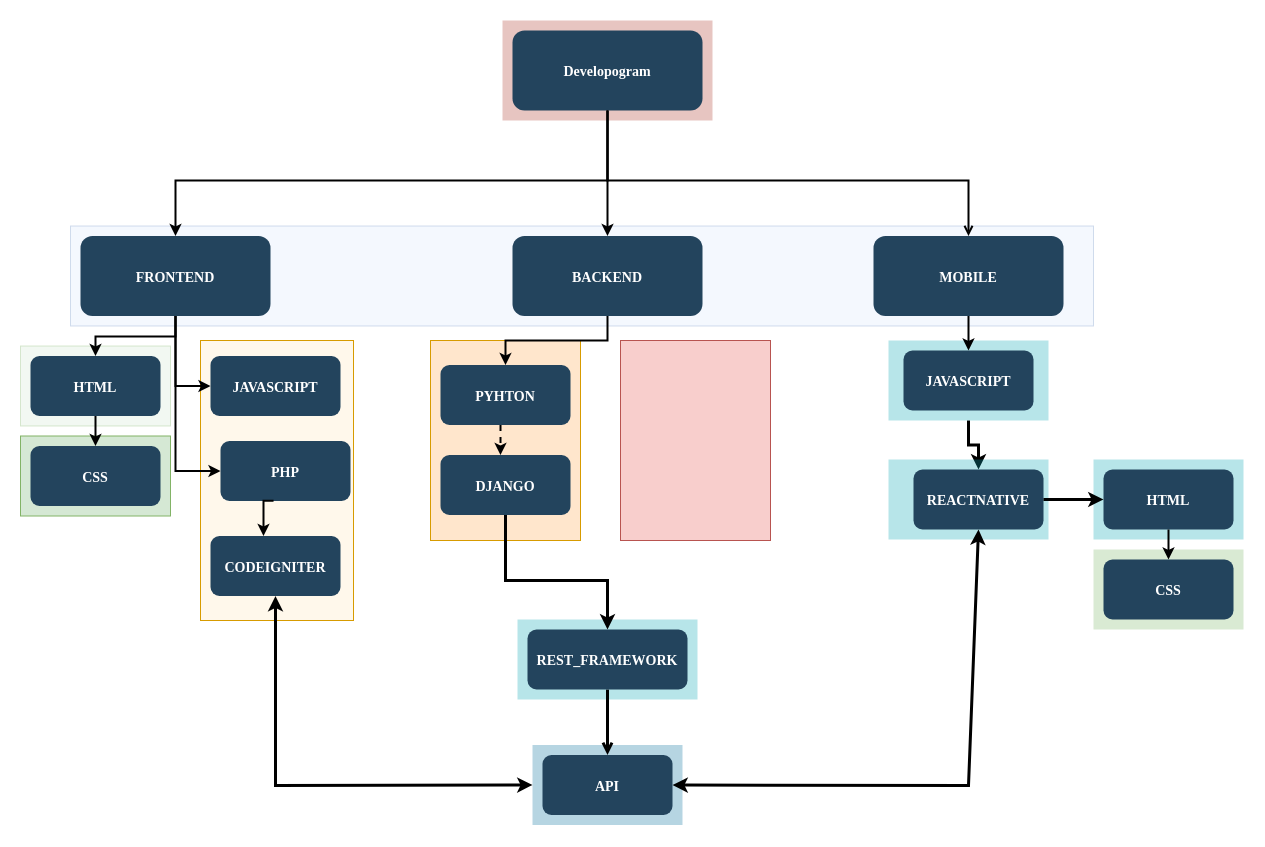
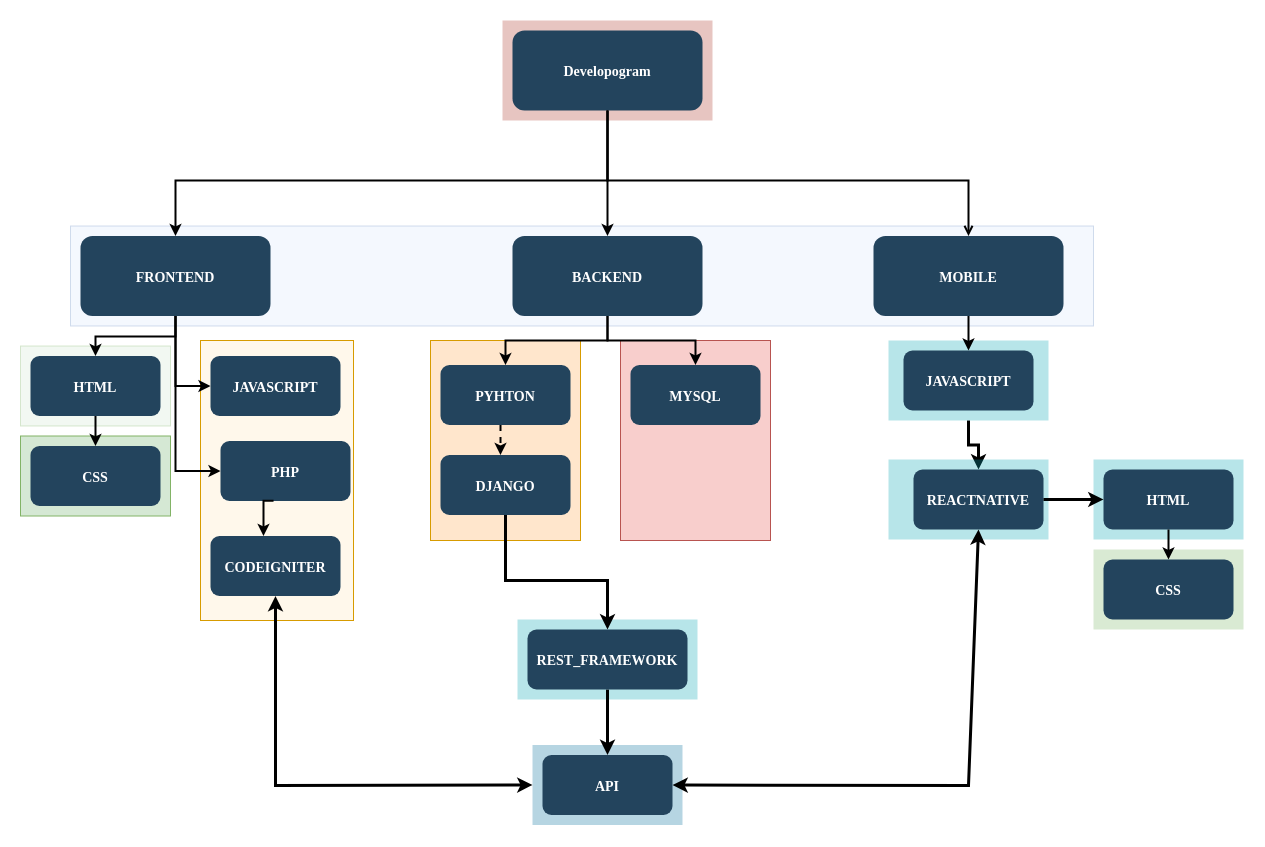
edge "BACKEND" -> "MYSQL": added
node "MYSQL": added
edge "REST_FRAMEWORK" -> "API": arrowhead open -> classic
